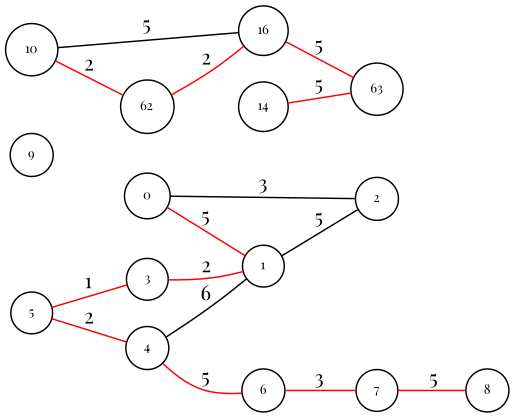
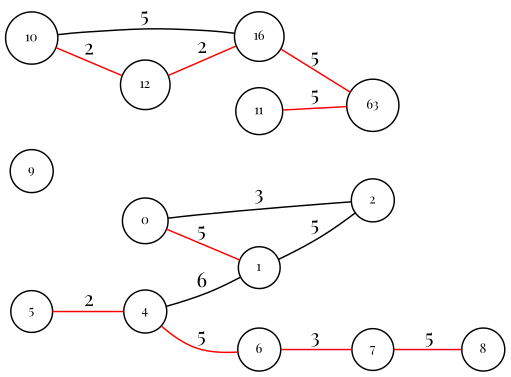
node "62": label "62" -> "12"
node "14": label "14" -> "11"
node "3": removed
